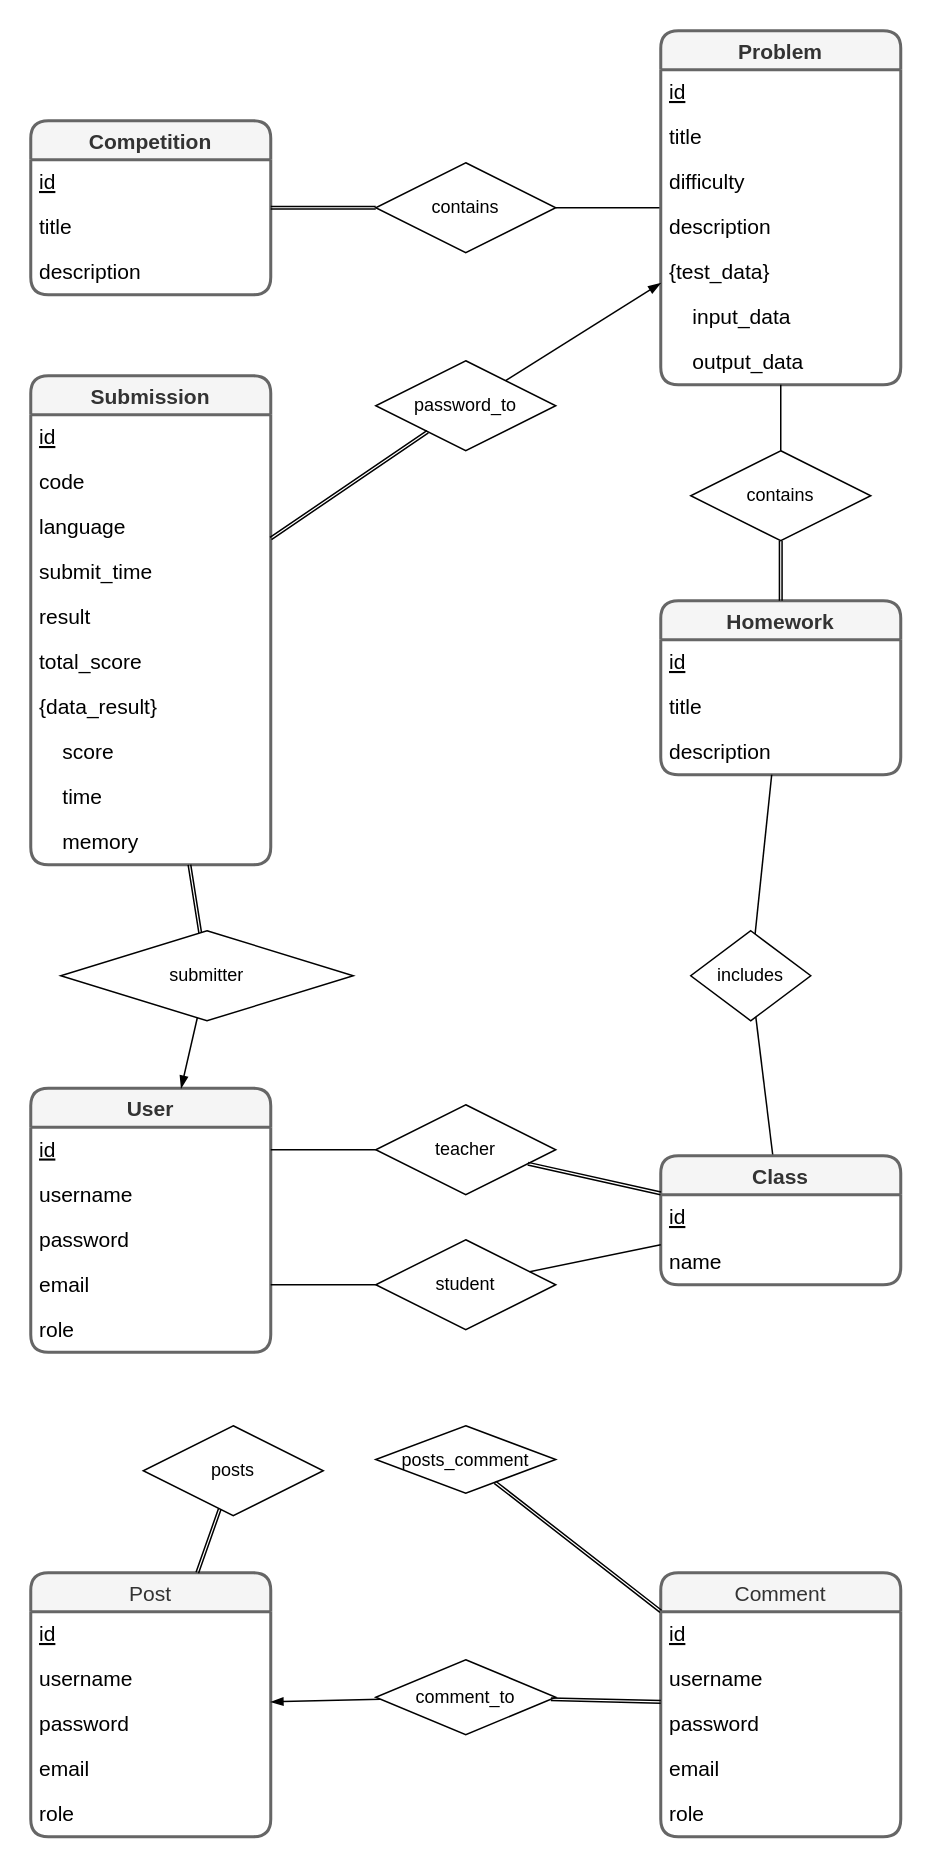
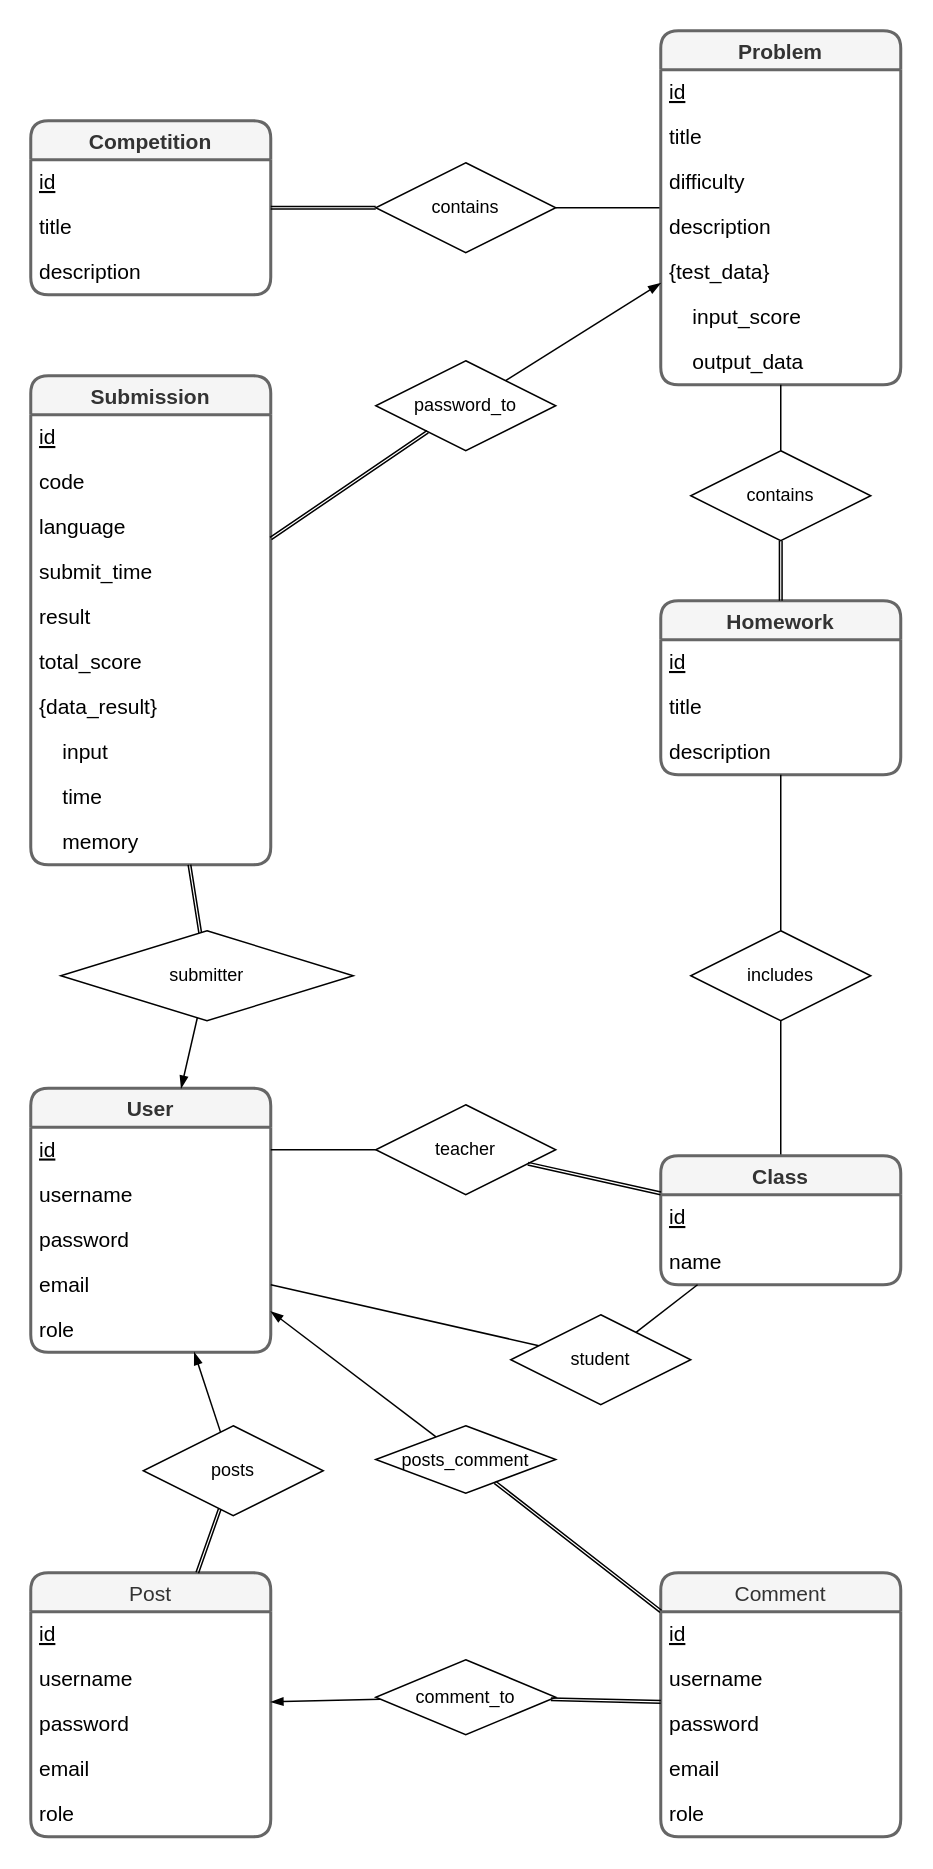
node "input_data": label "input_data" -> "input_score"
node "score": label "score" -> "input"
node "includes": size 120x90 -> 180x90
node "student": moved (466, 1285) -> (601, 1360)
edge "posts_comment" -> "User": added
edge "posts" -> "User": added
